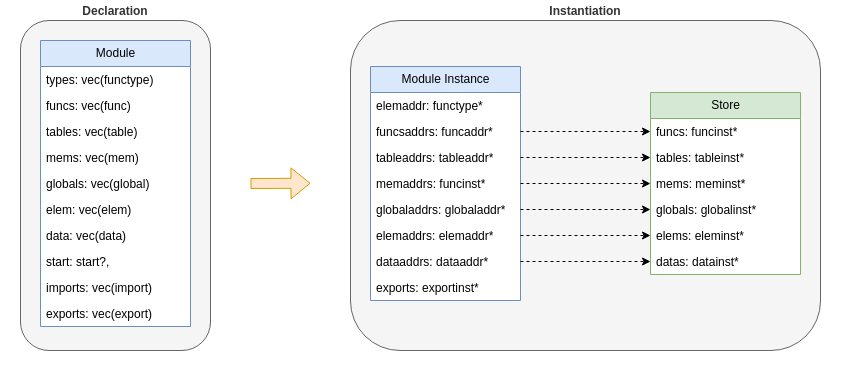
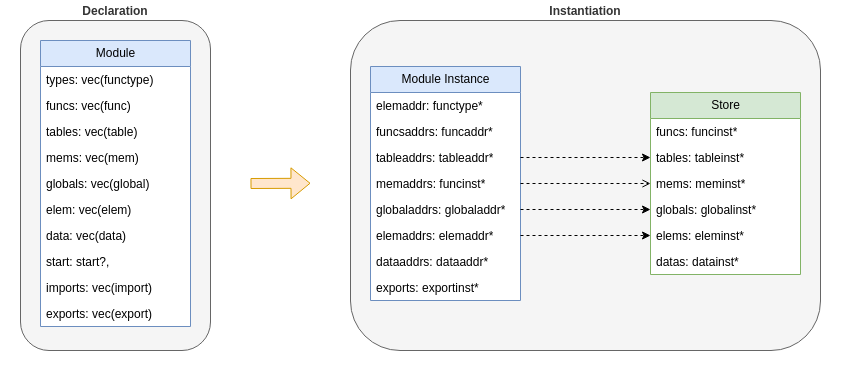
edge "funcsaddrs: funcaddr*" -> "funcs: funcinst*": removed
edge "memaddrs: funcinst*" -> "mems: meminst*": arrowhead classic -> open
edge "dataaddrs: dataaddr*" -> "datas: datainst*": removed
